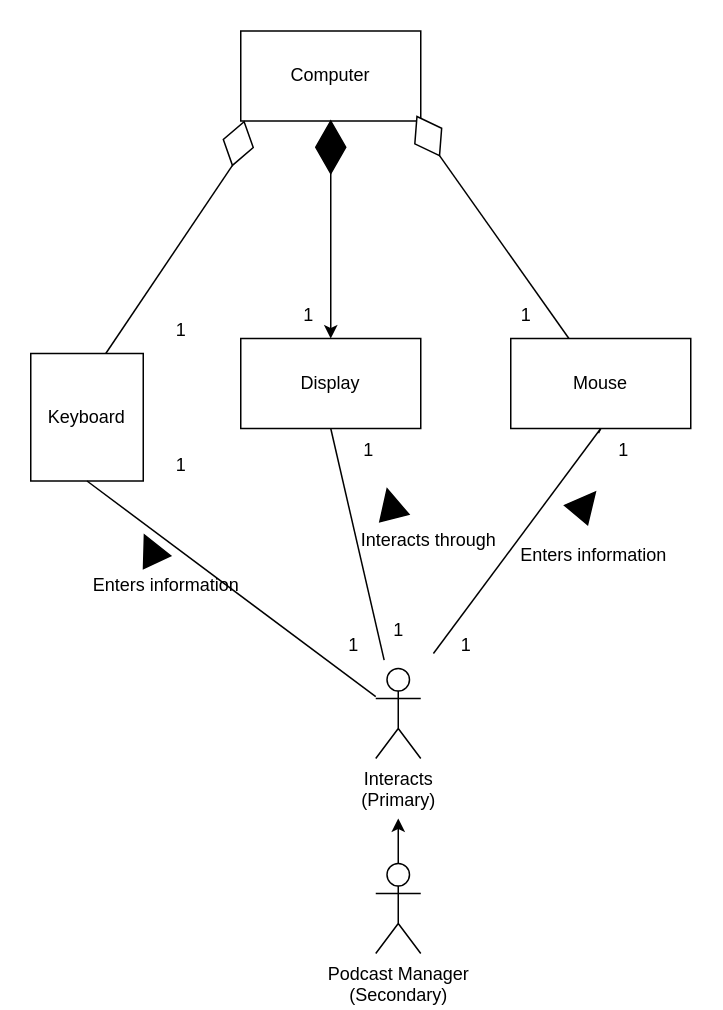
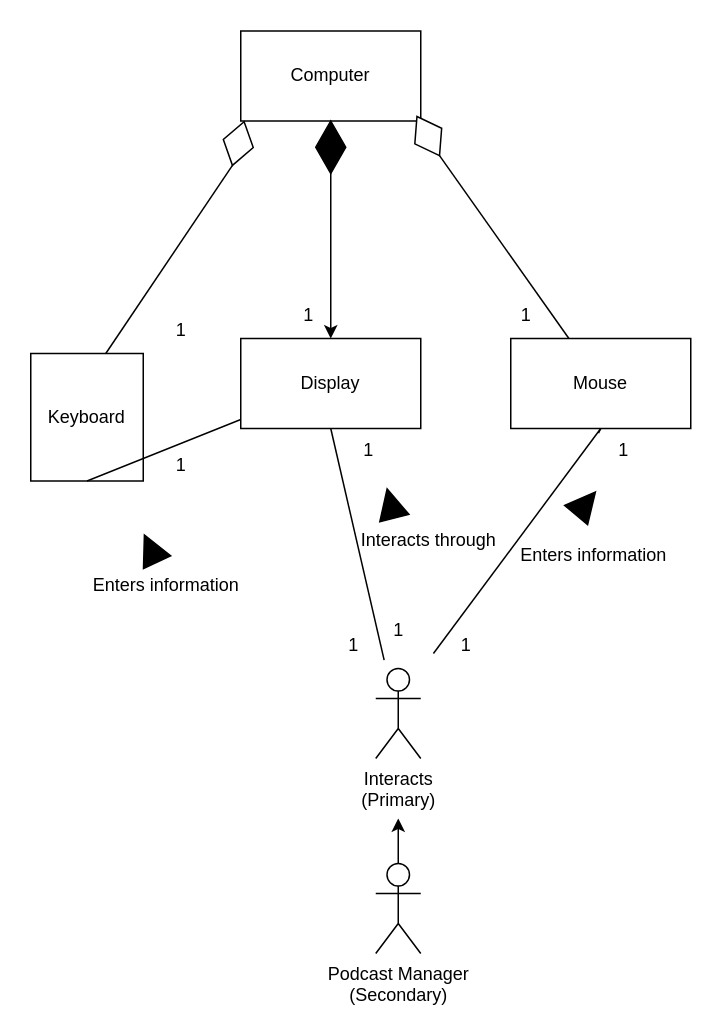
edge "Keyboard" -- "Interacts (Primary)": now "Keyboard" -- "Display"
